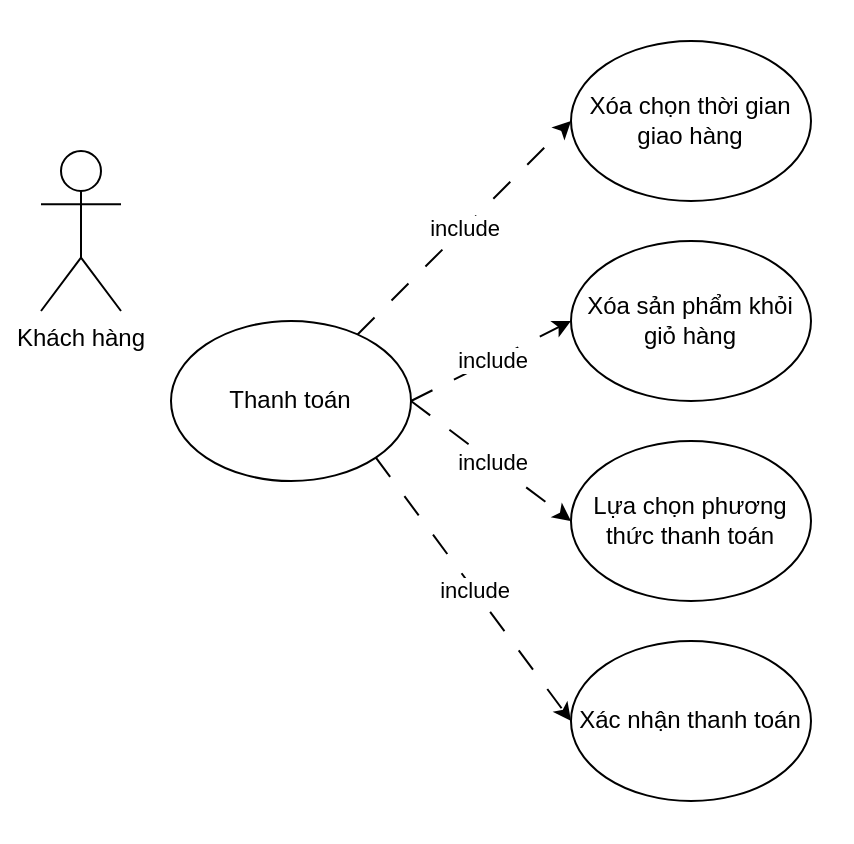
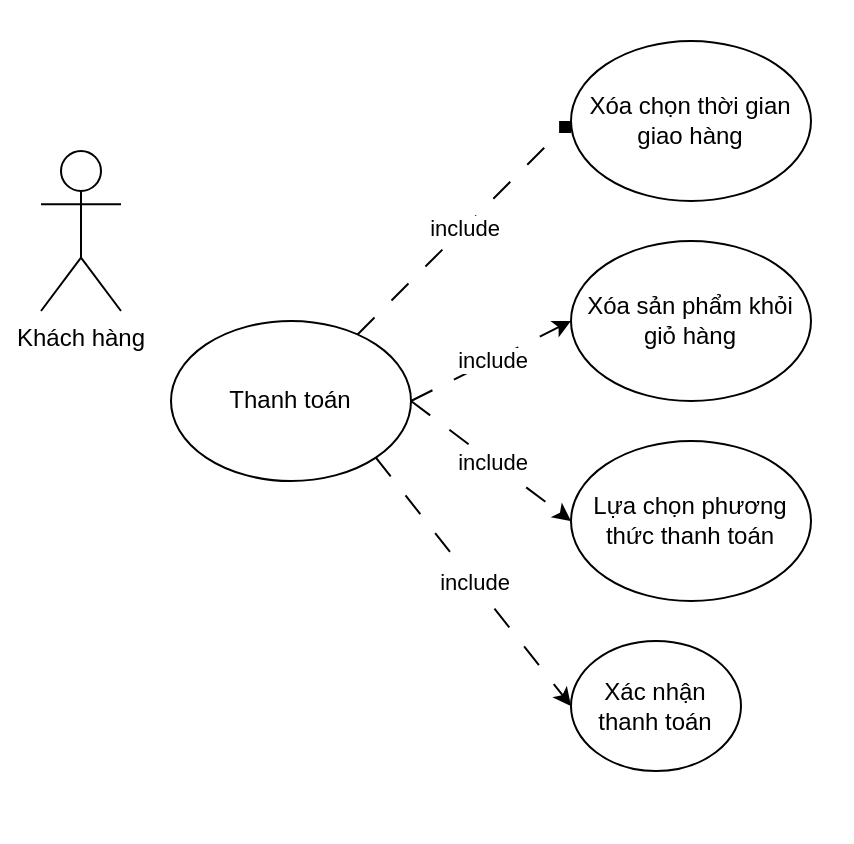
edge "Thanh toán" -> "Xóa chọn thời gian giao hàng": arrowhead classic -> diamond
node "Xác nhận thanh toán": size 240x160 -> 170x130
